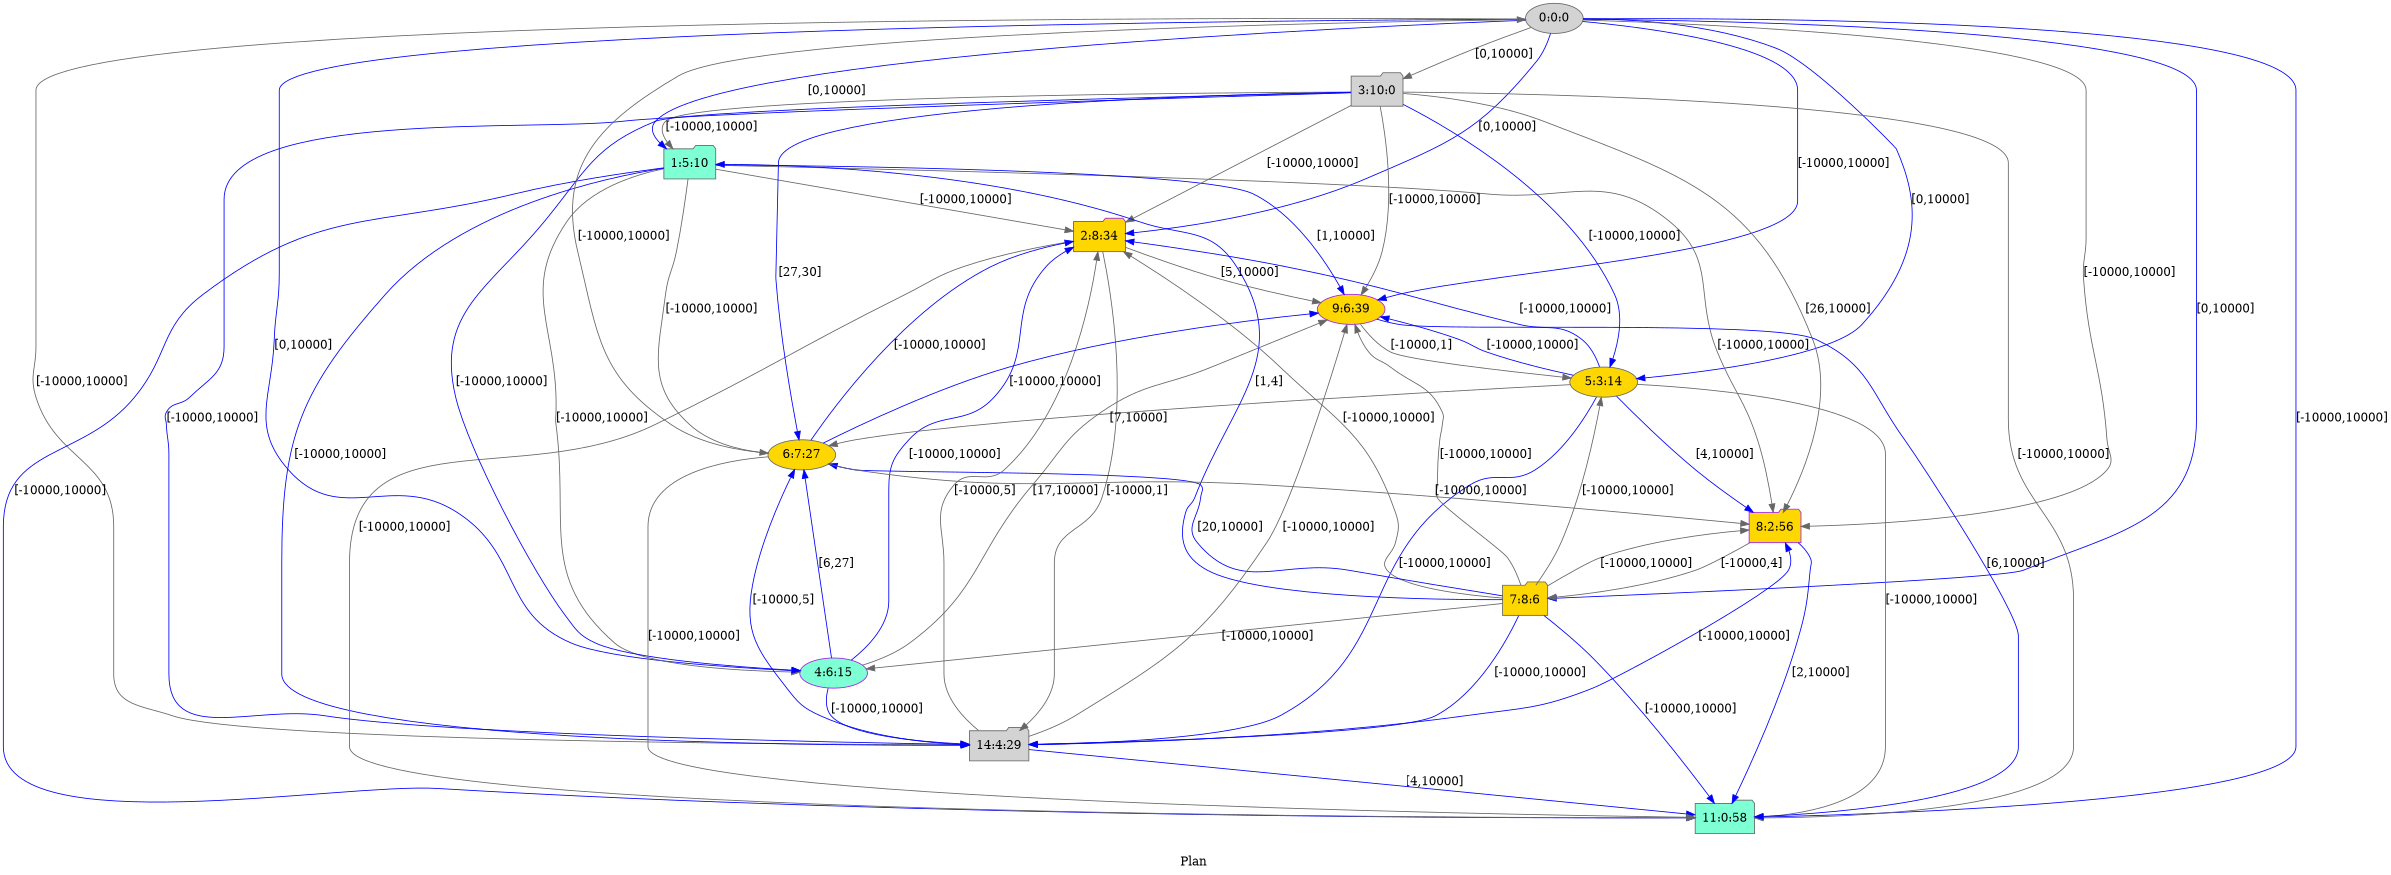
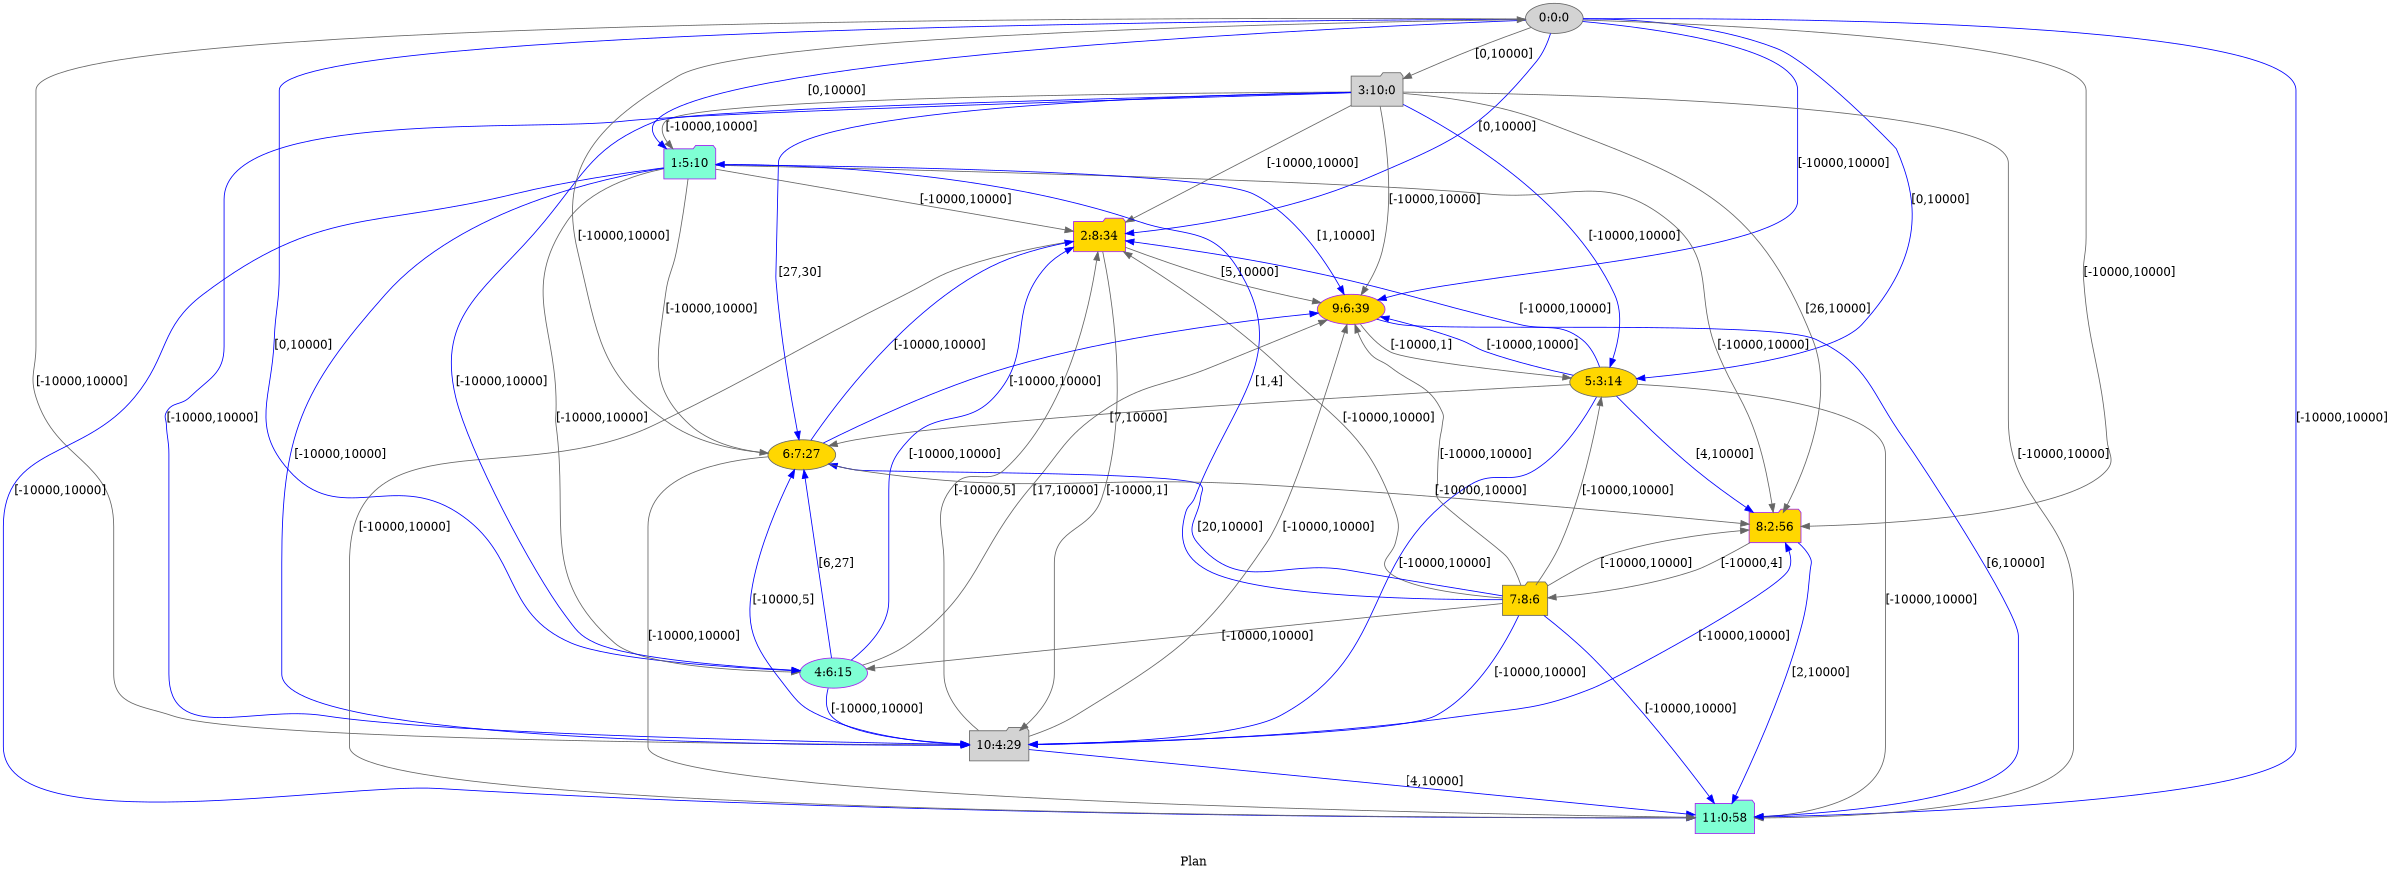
node "1:5:10": color gray40 -> purple
edge "0:0:0" -> "7:8:6": removed, label "[0,10000]"
node "14:4:29": label "14:4:29" -> "10:4:29"
node "11:0:58": color gray40 -> purple
